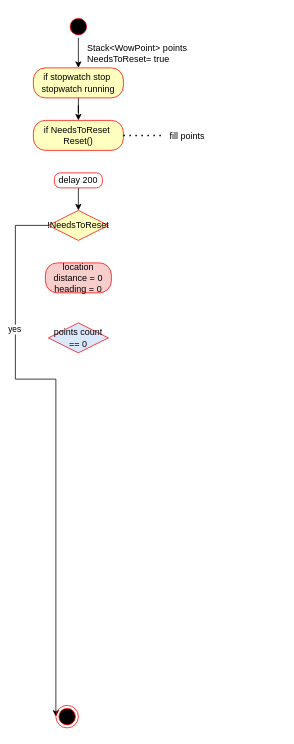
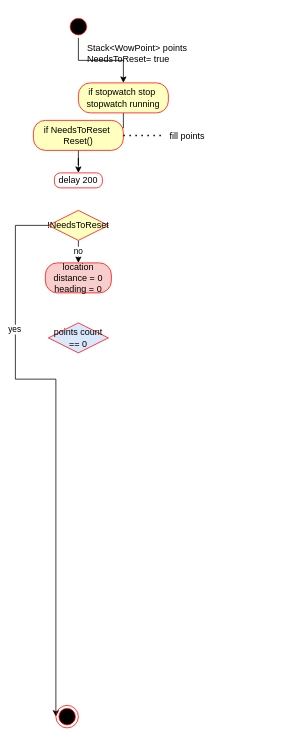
node "if stopwatch stop stopwatch running": moved (78, 83) -> (123, 98)
edge "if NeedsToReset Reset()" -> "delay 200": added
edge "delay 200" -> "!NeedsToReset": removed
edge "!NeedsToReset" -> "location distance = 0 heading = 0": added, label "no"
